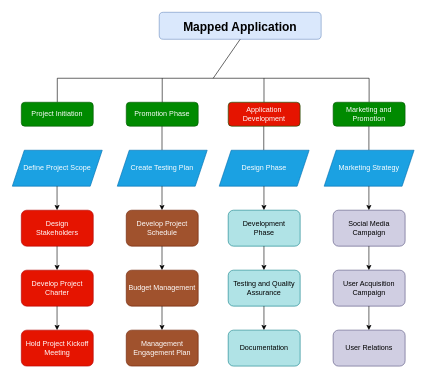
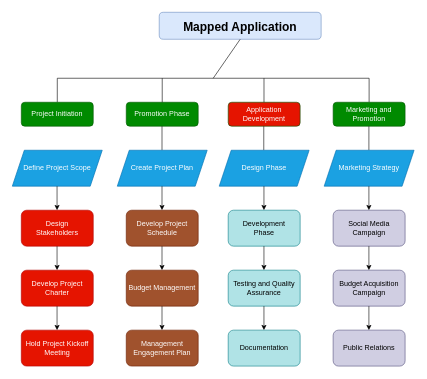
node "Create Testing Plan": label "Create Testing Plan" -> "Create Project Plan"
node "User Acquisition Campaign": label "User Acquisition Campaign" -> "Budget Acquisition Campaign"
node "User Relations": label "User Relations" -> "Public Relations"
